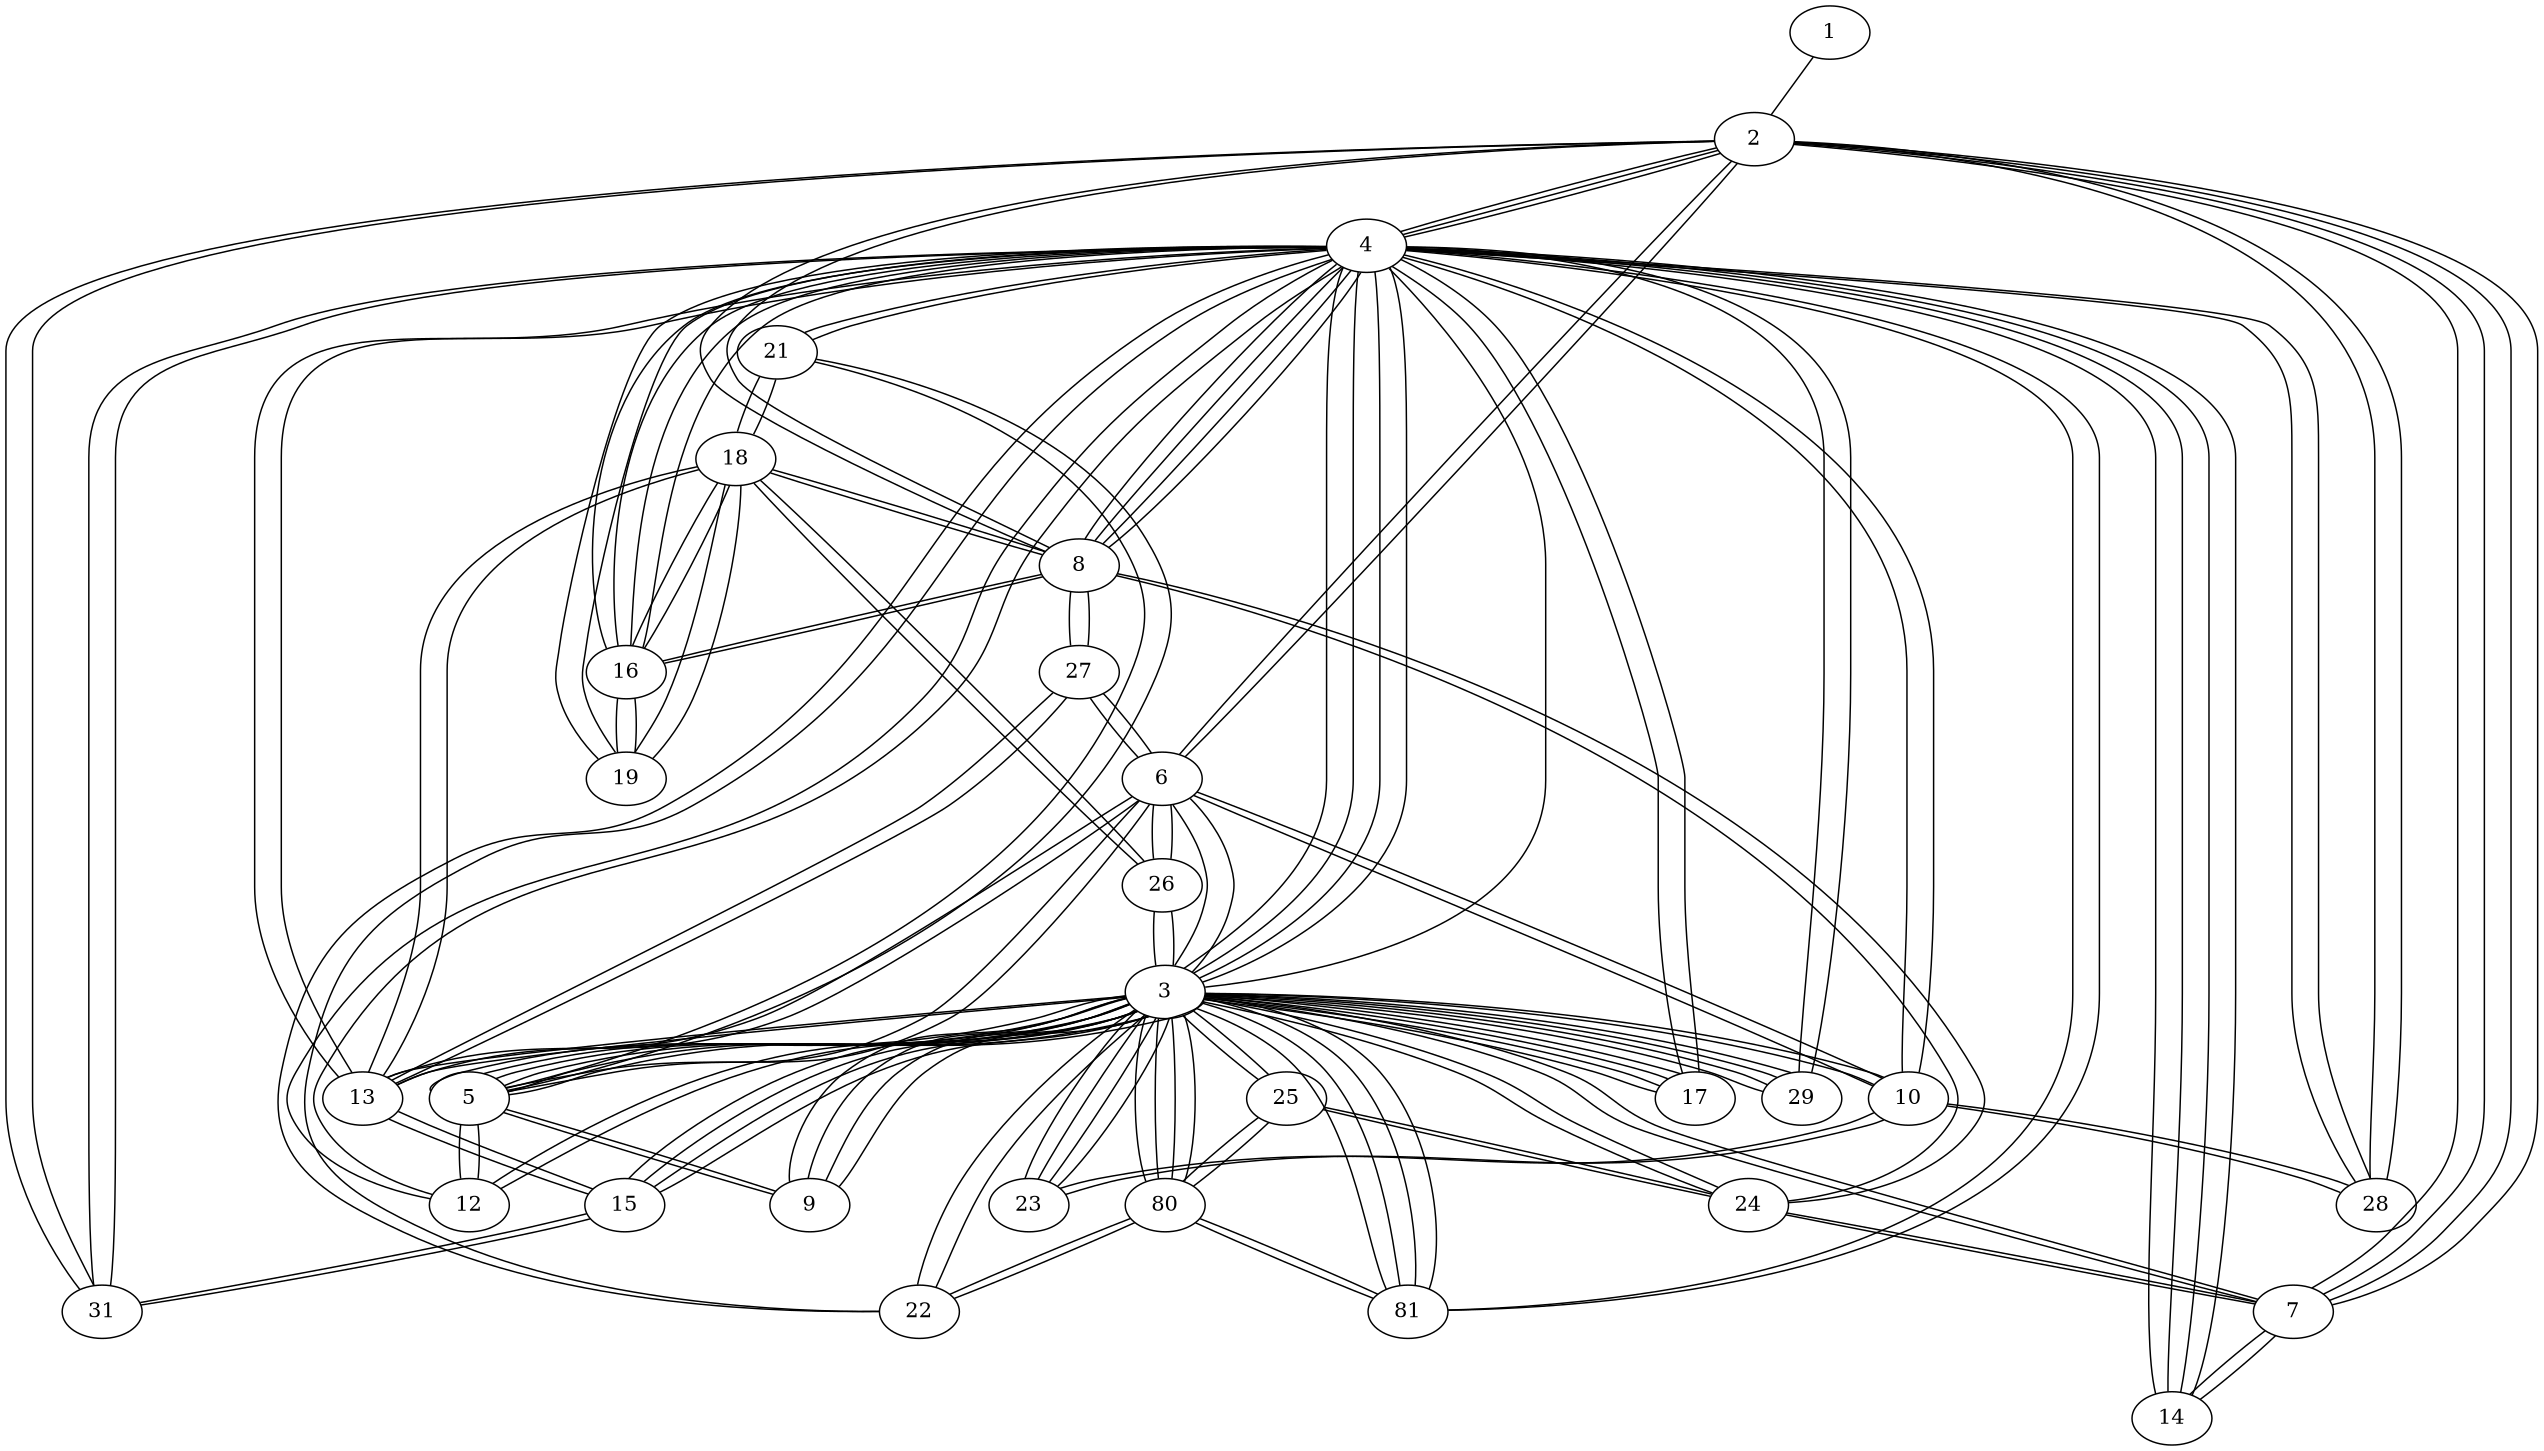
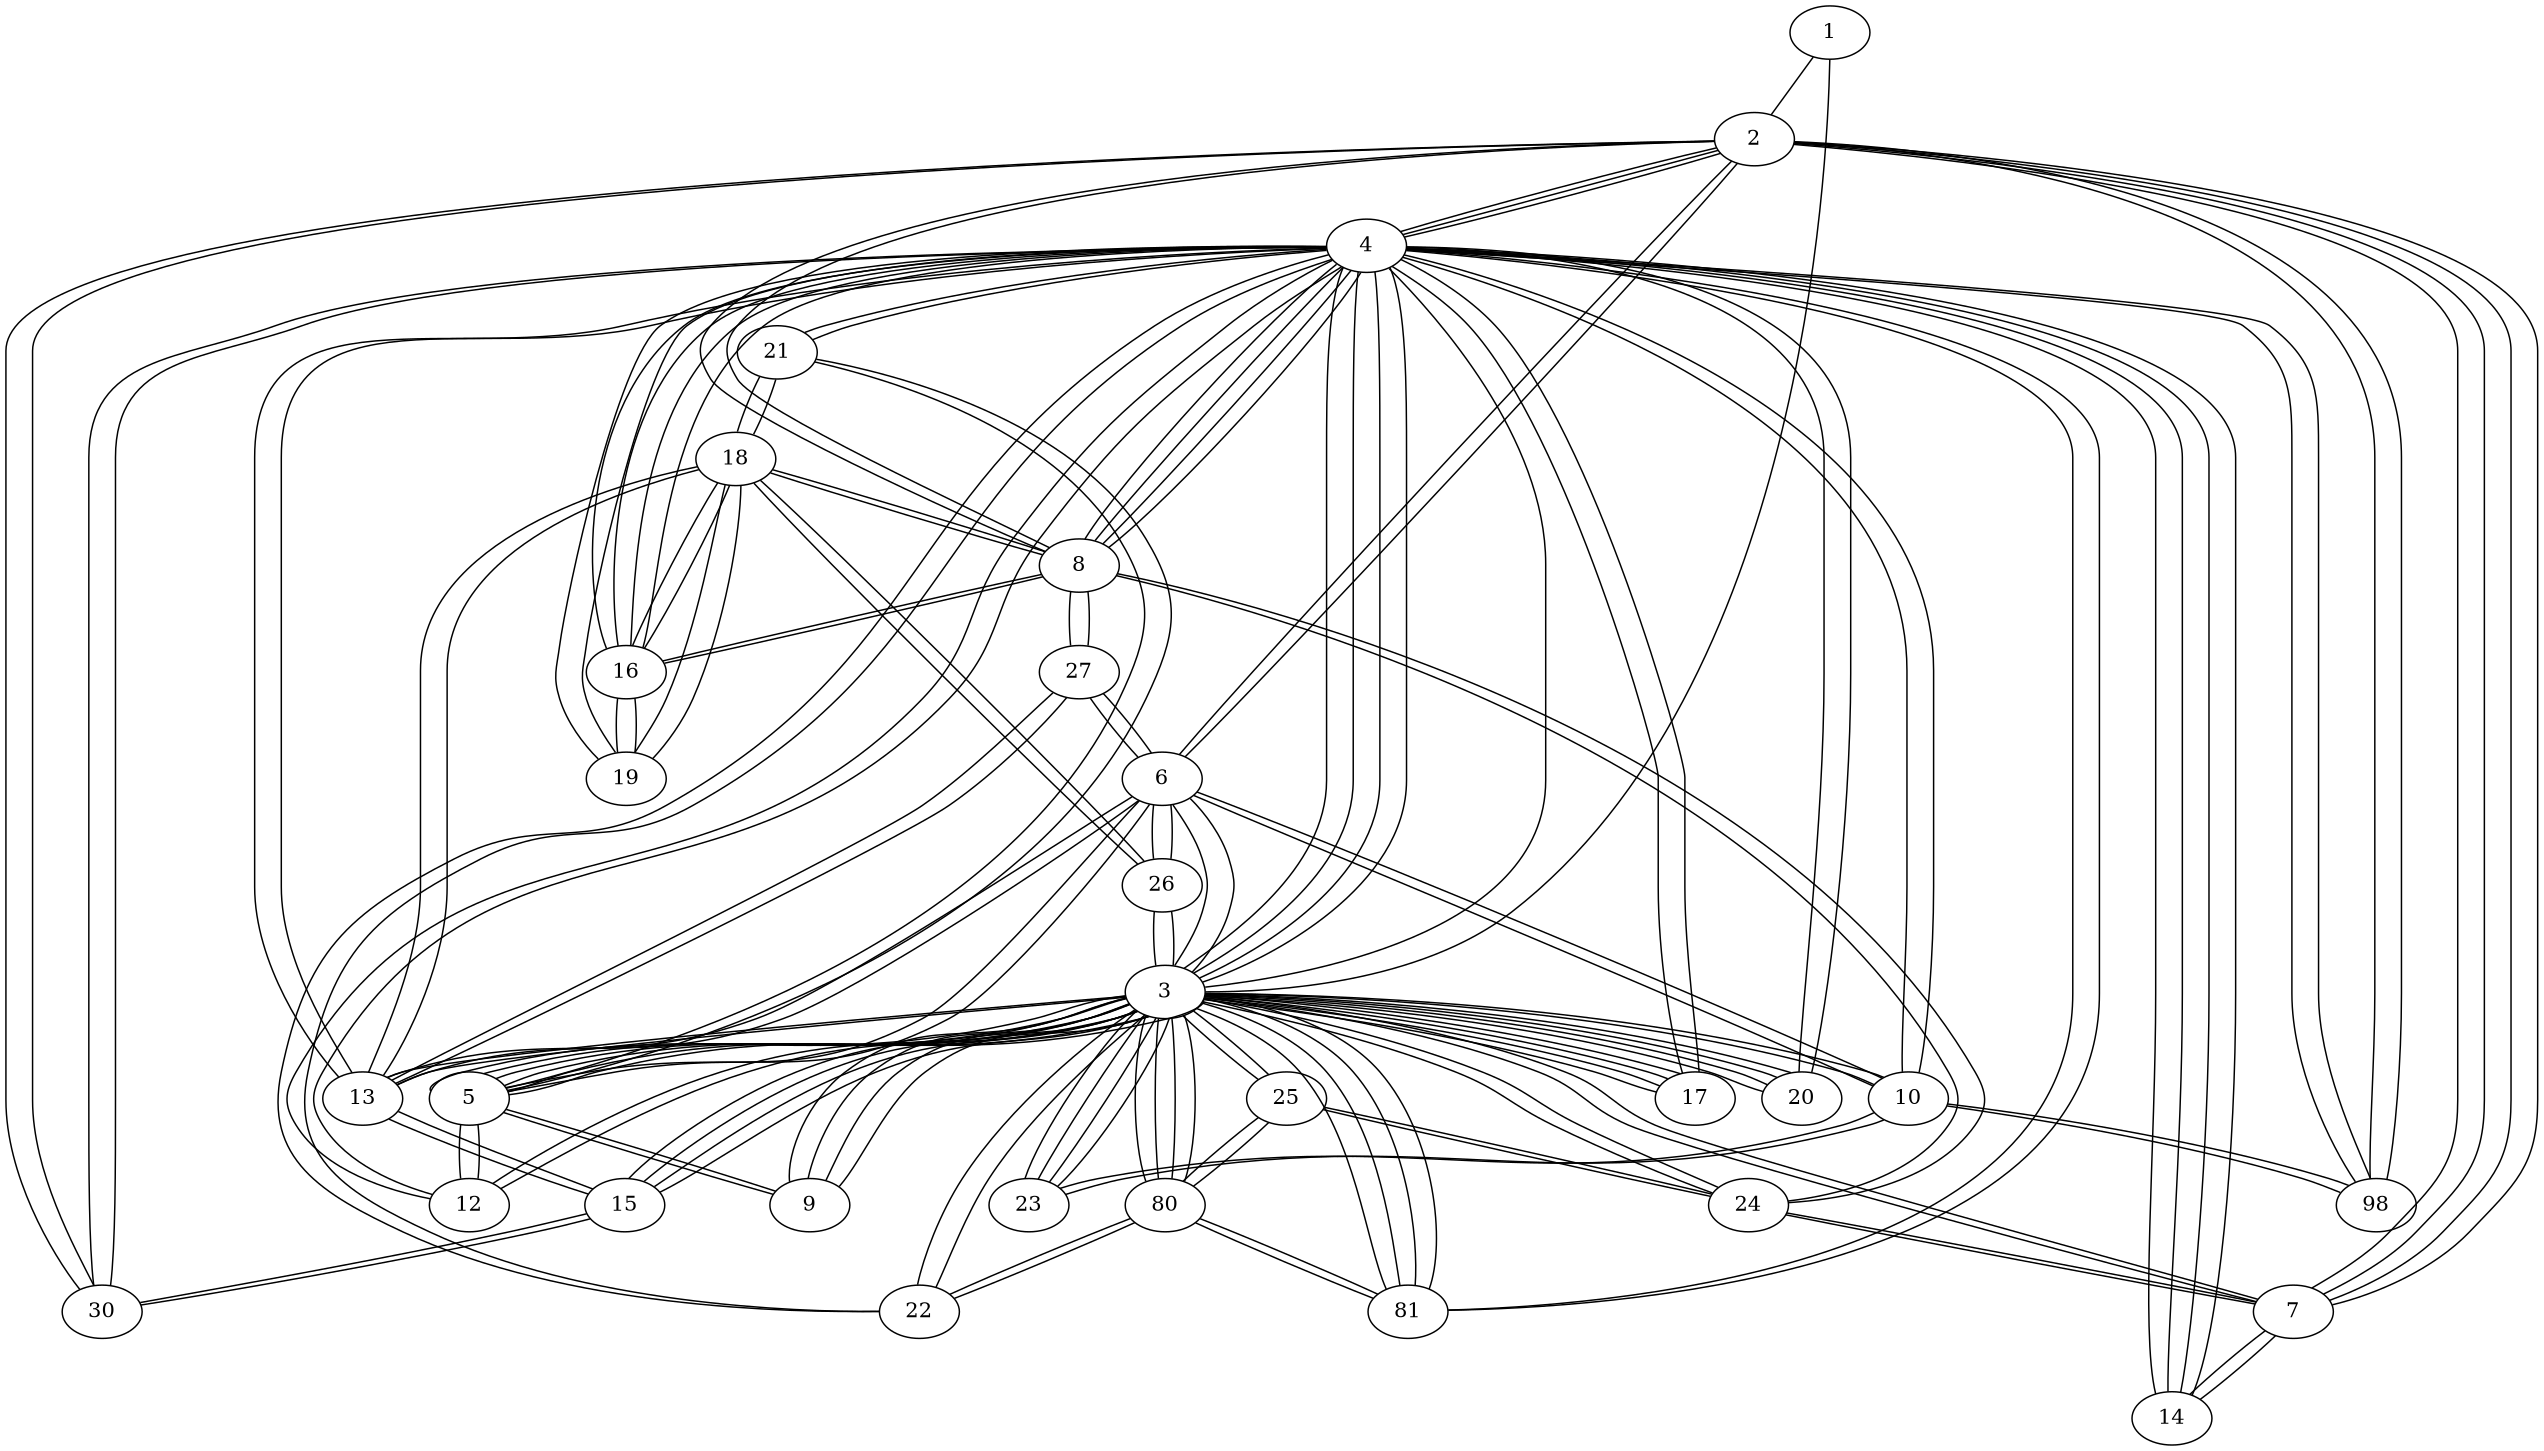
edge "1" -- "3": added
node "29": label "29" -> "20"
node "28": label "28" -> "98"
node "31": label "31" -> "30"
